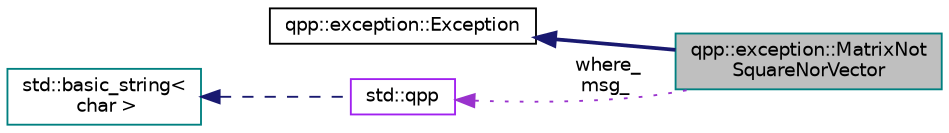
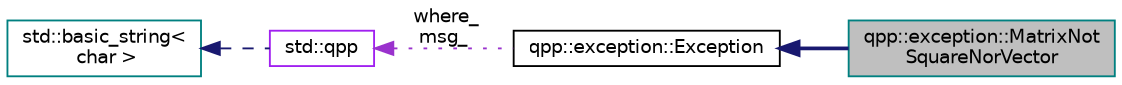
edge "qpp::exception::MatrixNot SquareNorVector" -> "std::qpp": now "qpp::exception::Exception" -> "std::qpp"
